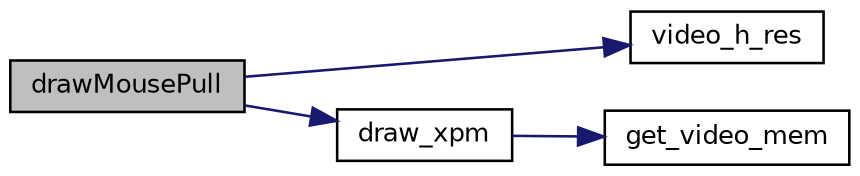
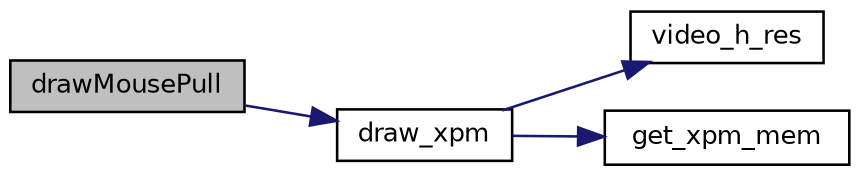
edge "drawMousePull" -> "video_h_res": now "draw_xpm" -> "video_h_res"
node "get_video_mem": label "get_video_mem" -> "get_xpm_mem"
